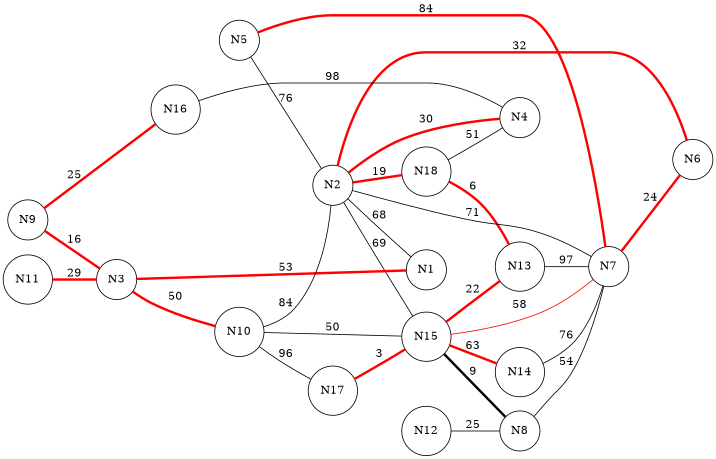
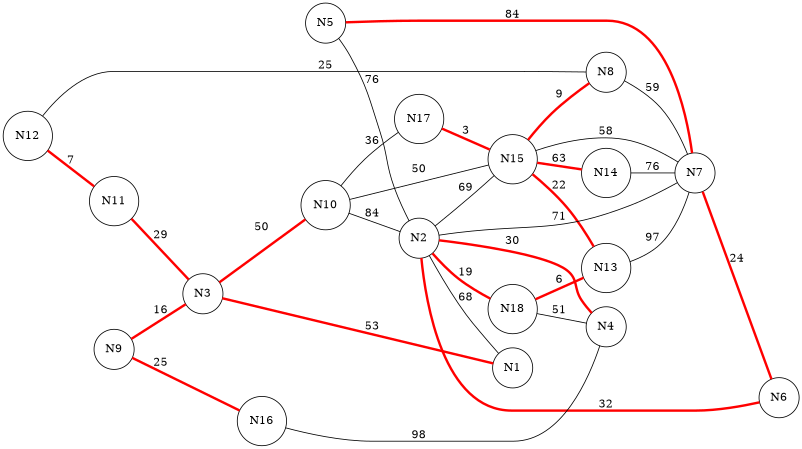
edge "N12" -- "N11": added, label "7"
edge "N7" -- "N15": color red -> black
edge "N10" -- "N17": label "96" -> "36"
edge "N7" -- "N8": label "54" -> "59"
edge "N15" -- "N8": color black -> red
